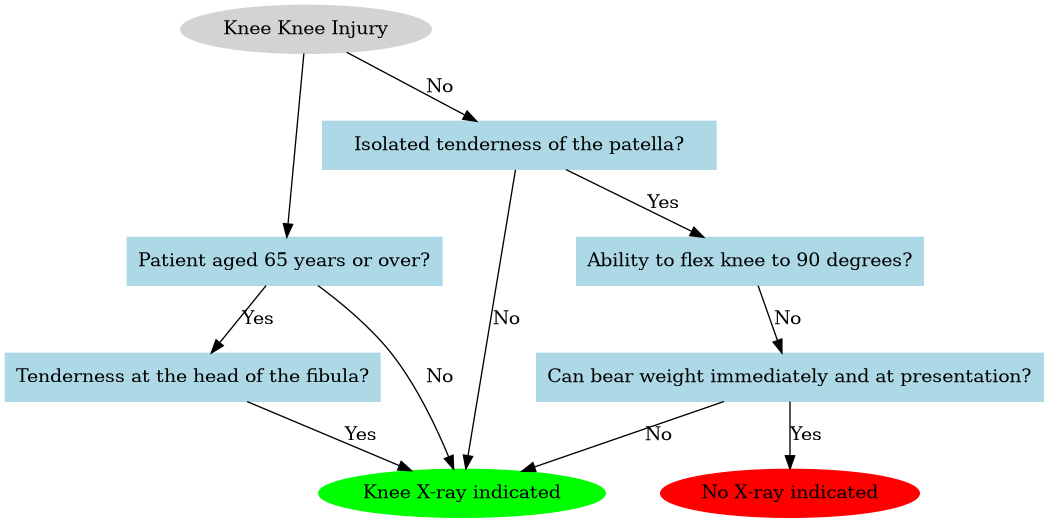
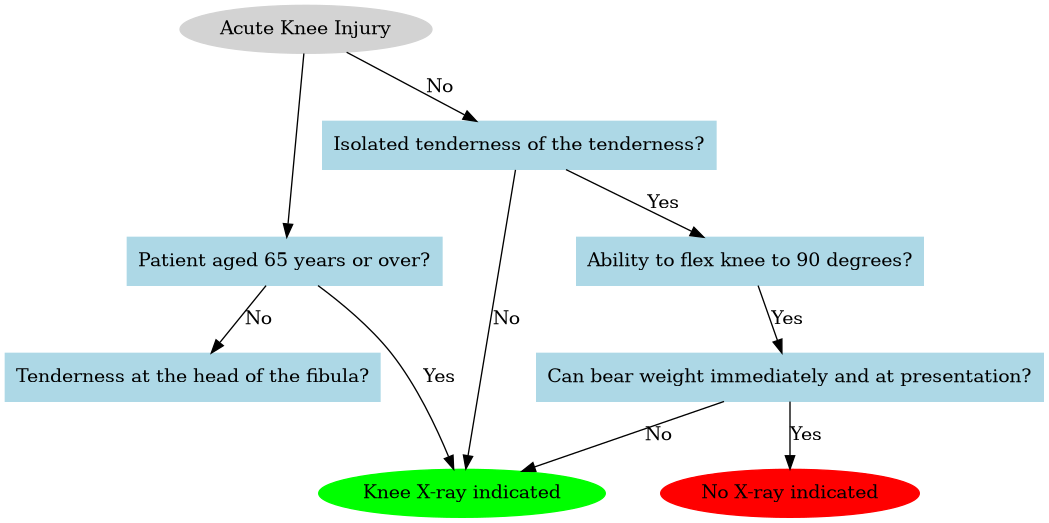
node "Knee Knee Injury": label "Knee Knee Injury" -> "Acute Knee Injury"
node "Isolated tenderness of the patella?": label "Isolated tenderness of the patella?" -> "Isolated tenderness of the tenderness?"
edge "Patient aged 65 years or over?" -> "Tenderness at the head of the fibula?": label "Yes" -> "No"
edge "Ability to flex knee to 90 degrees?" -> "Can bear weight immediately and at presentation?": label "No" -> "Yes"
edge "Patient aged 65 years or over?" -> "Knee X-ray indicated": label "No" -> "Yes"
edge "Tenderness at the head of the fibula?" -> "Knee X-ray indicated": removed, label "Yes"
